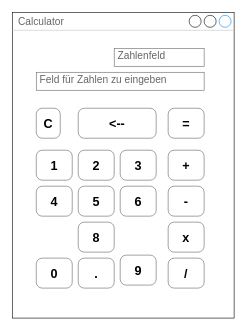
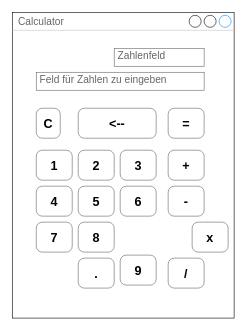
node "7": added
node "x": moved (186, 237) -> (210, 237)
node "0": removed
